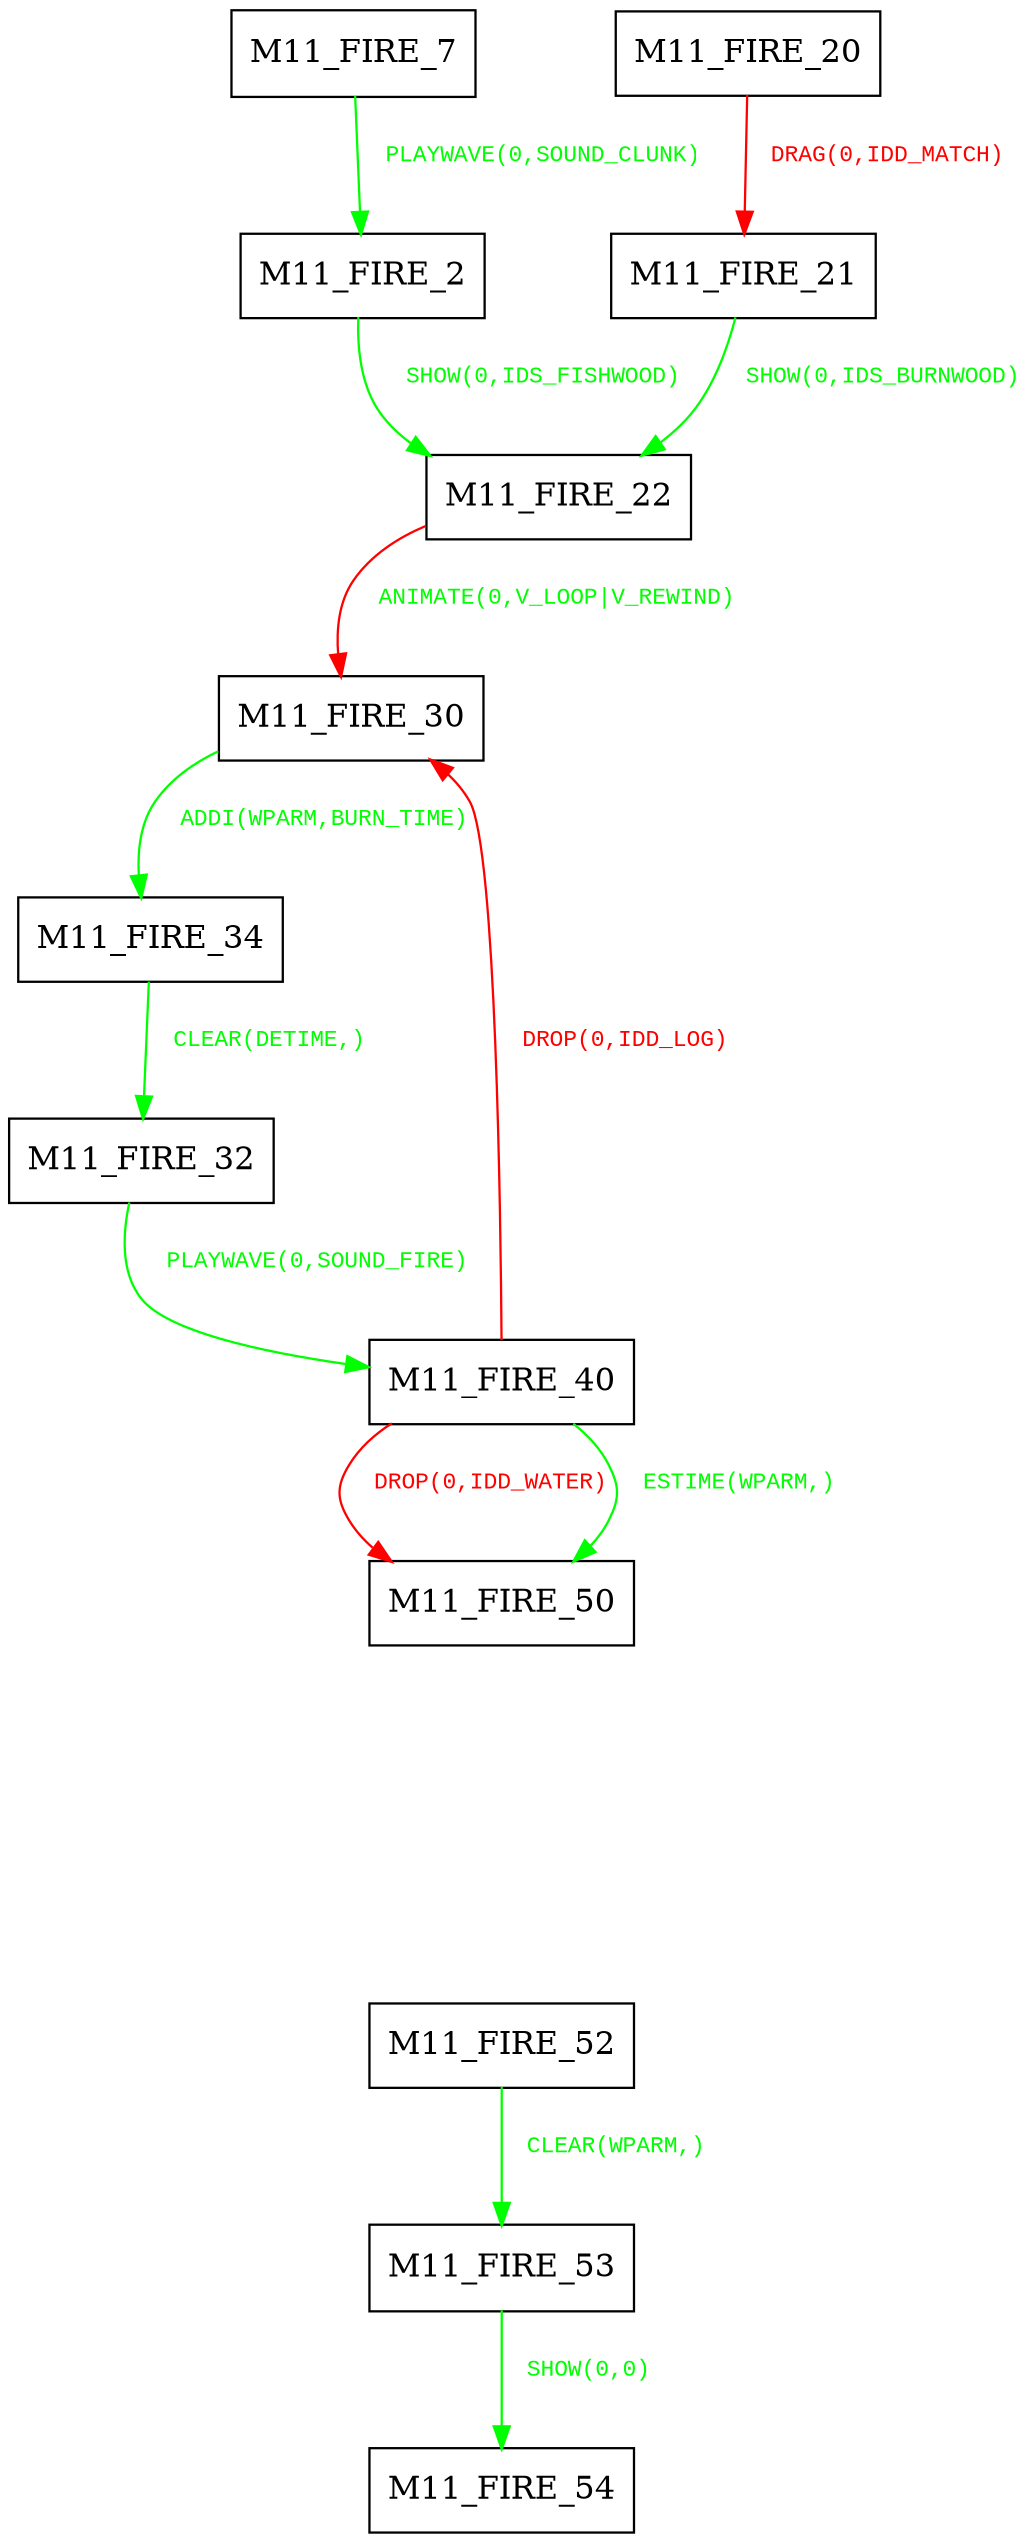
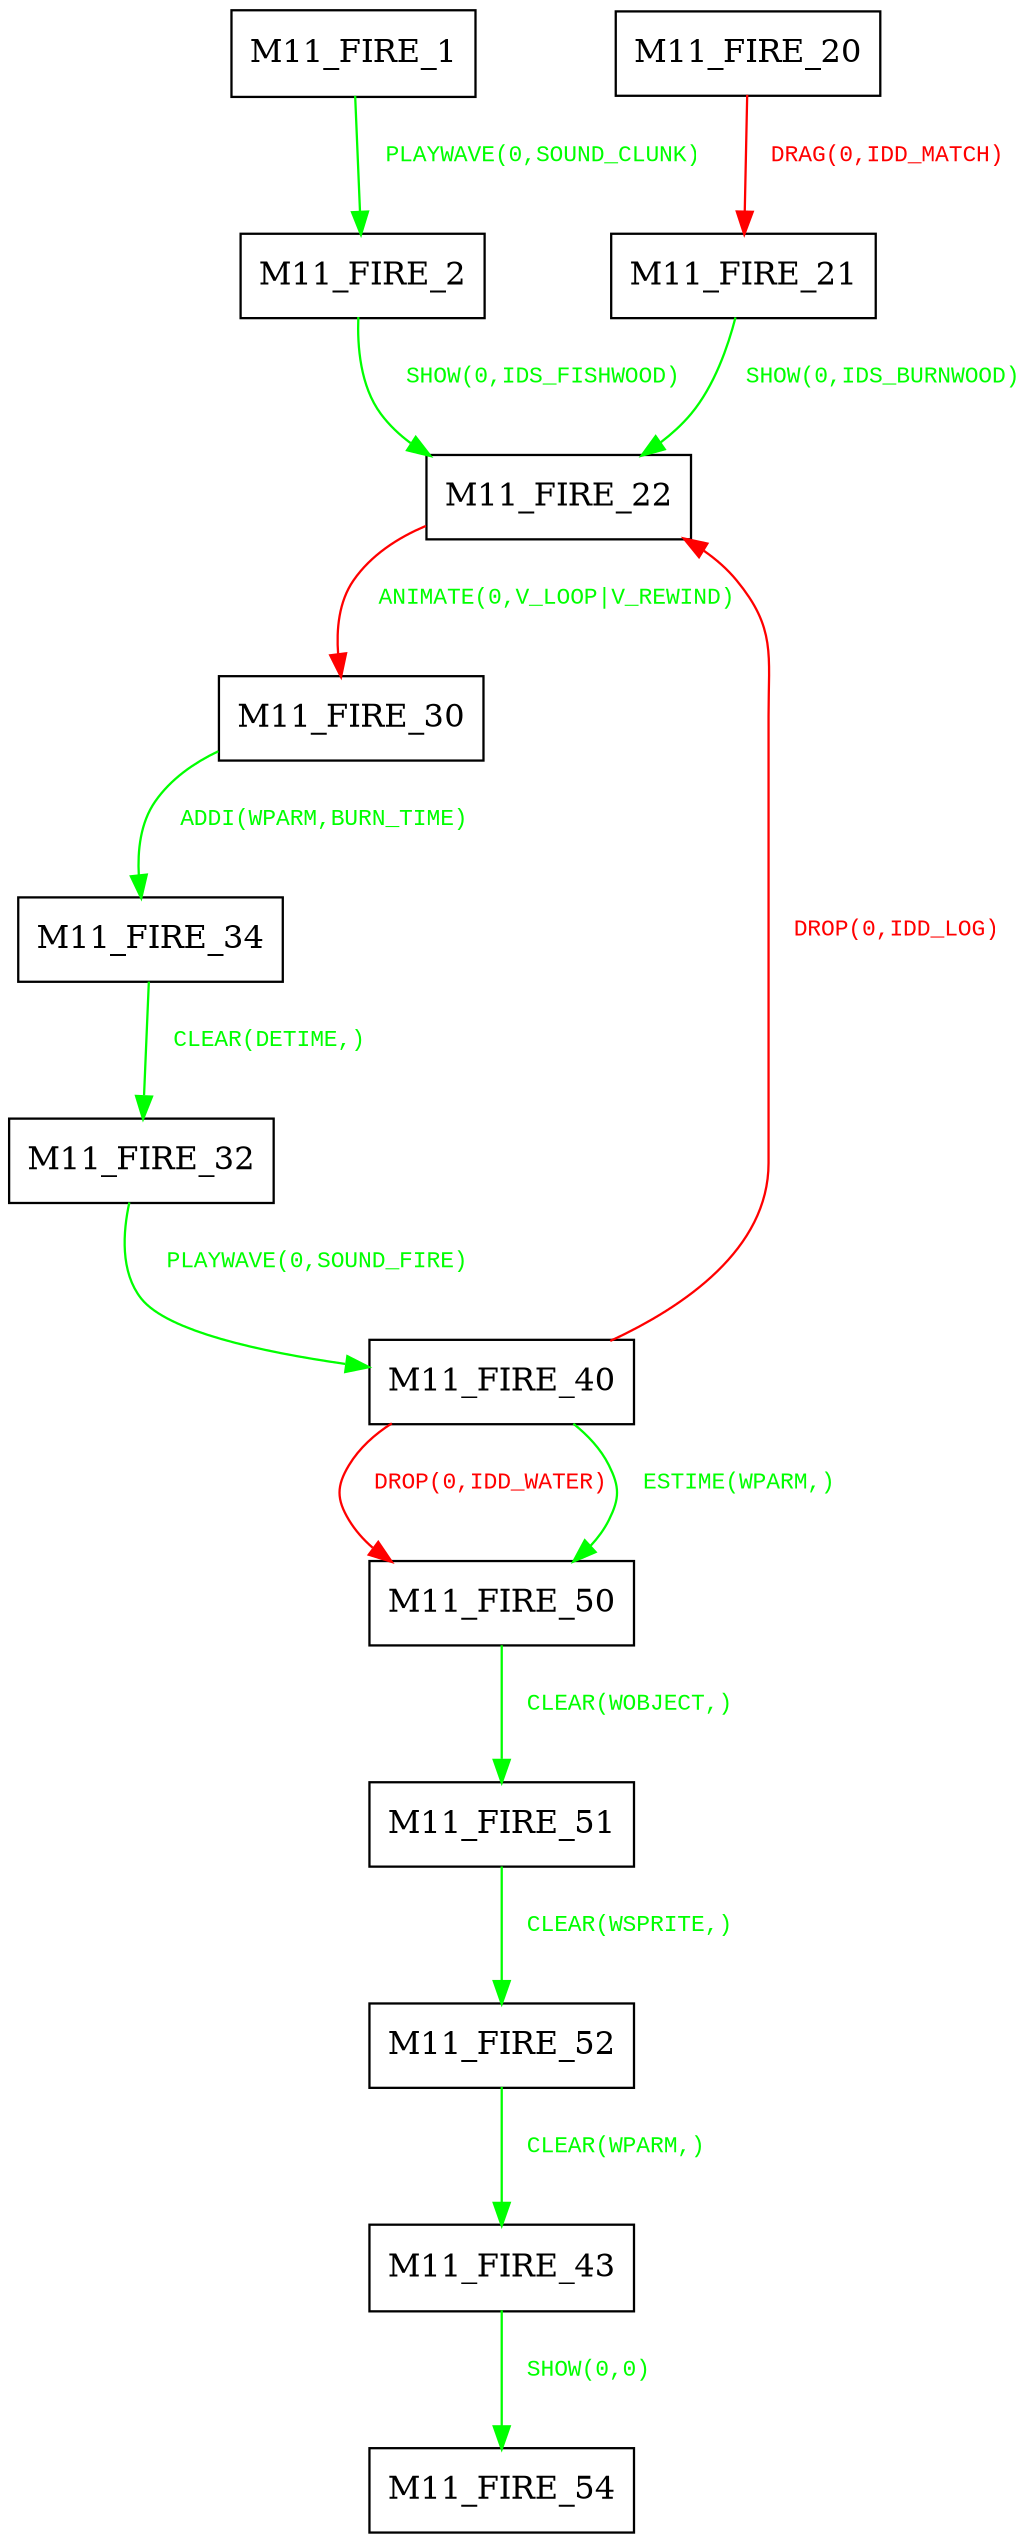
node "M11_FIRE_7": label "M11_FIRE_7" -> "M11_FIRE_1"
edge "M11_FIRE_40" -> "M11_FIRE_30": now "M11_FIRE_40" -> "M11_FIRE_22"
node "M11_FIRE_51": added
node "M11_FIRE_53": label "M11_FIRE_53" -> "M11_FIRE_43"
